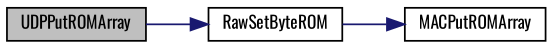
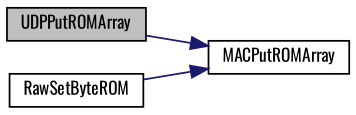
edge "UDPPutROMArray" -> "RawSetByteROM": now "UDPPutROMArray" -> "MACPutROMArray"
